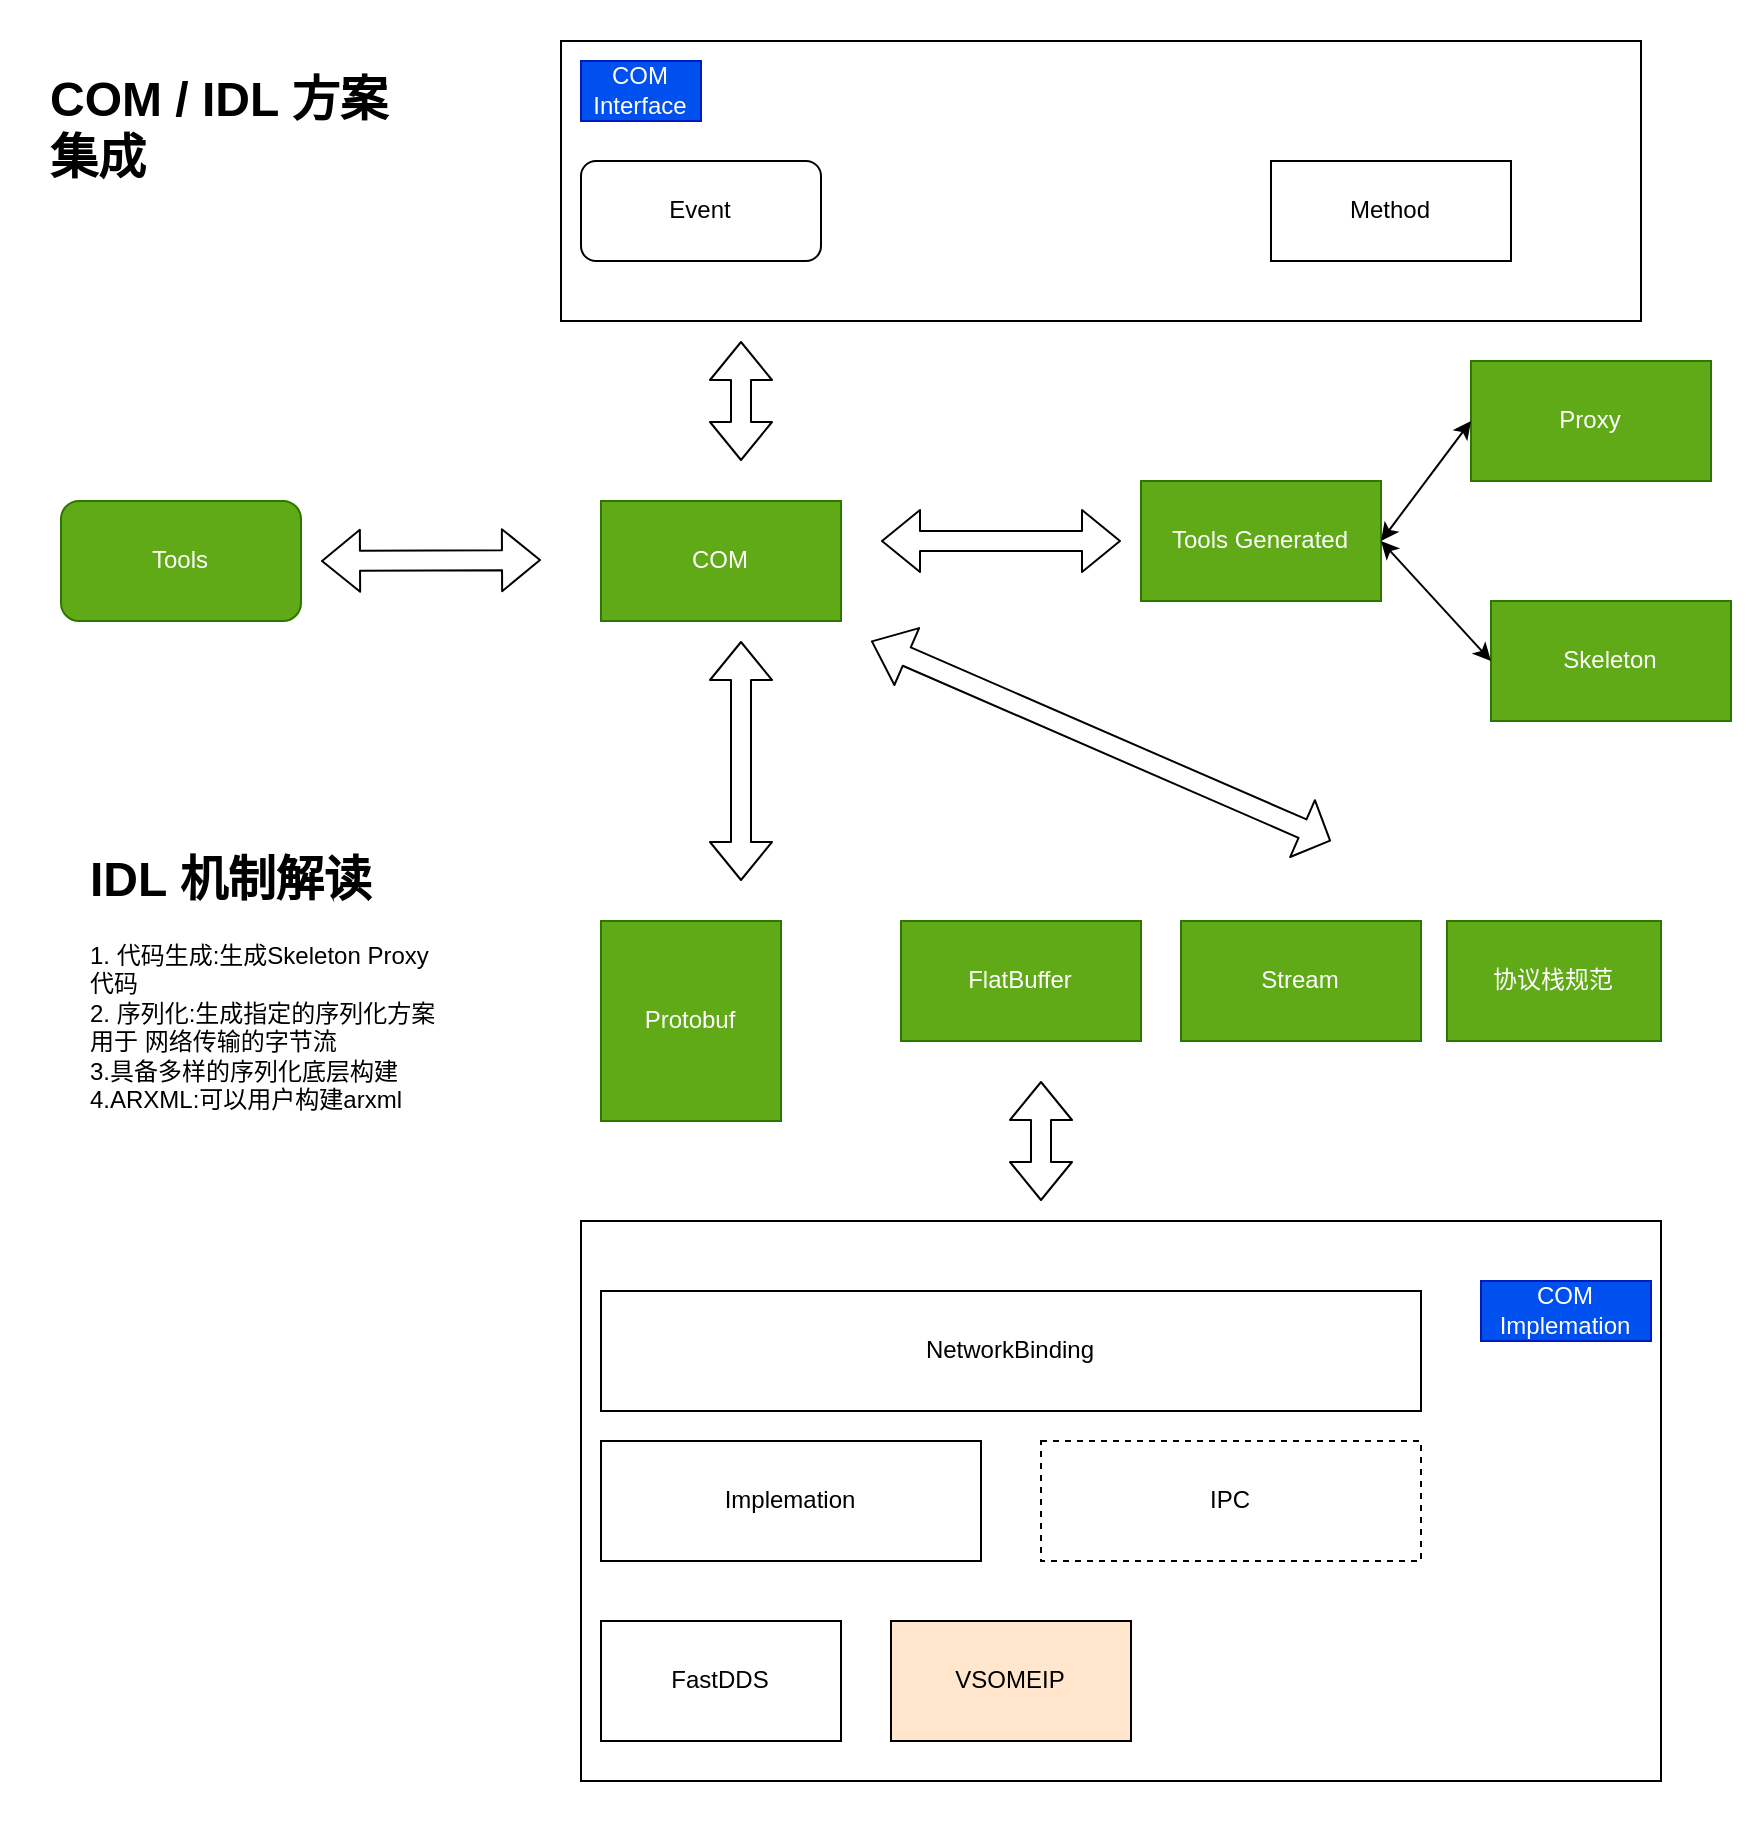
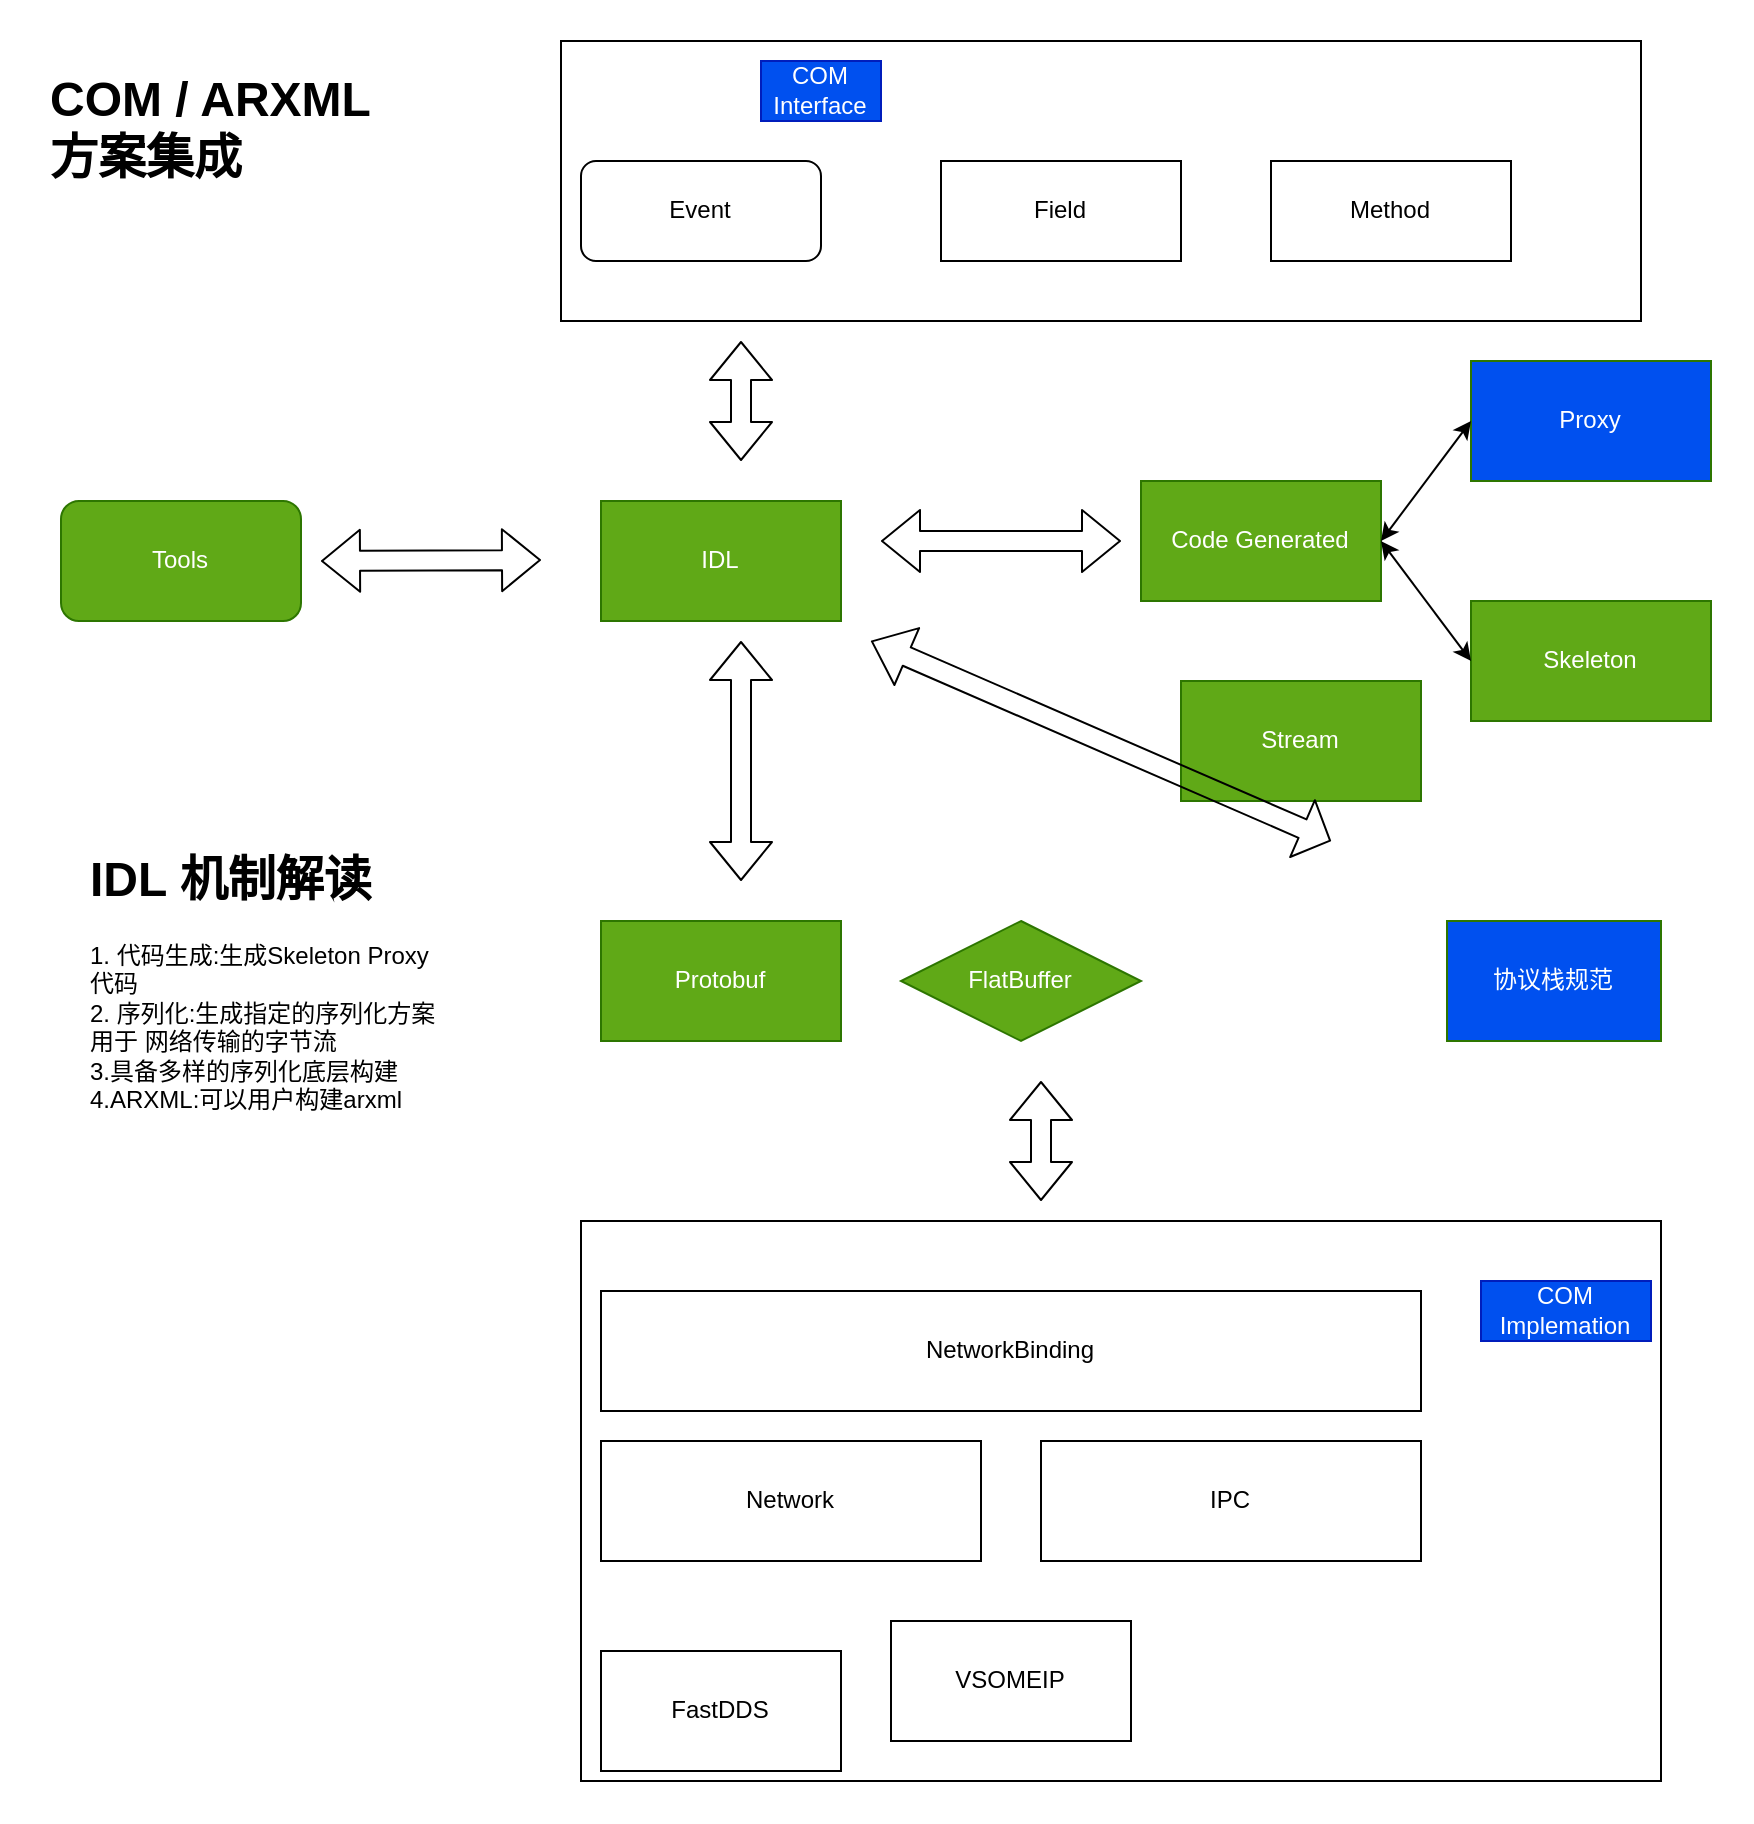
node "COM / IDL 方案集成": label "COM / IDL 方案集成" -> "COM / ARXML 方案集成"
node "COM Interface": moved (641, 91) -> (821, 91)
node "Field": added
node "Proxy": fillcolor #60a917 -> #0050ef
node "Tools Generated": label "Tools Generated" -> "Code Generated"
node "COM": label "COM" -> "IDL"
node "Skeleton": moved (1611, 661) -> (1591, 661)
node "FlatBuffer": shape rectangle -> diamond
node "Stream": moved (1301, 981) -> (1301, 741)
node "协议栈规范": fillcolor #60a917 -> #0050ef
node "Protobuf": size 180x200 -> 240x120
node "Implemation": label "Implemation" -> "Network"
node "IPC": style dashed -> solid
node "FastDDS": moved (721, 1681) -> (721, 1711)
node "VSOMEIP": fillcolor #ffe6cc -> #ffffff
